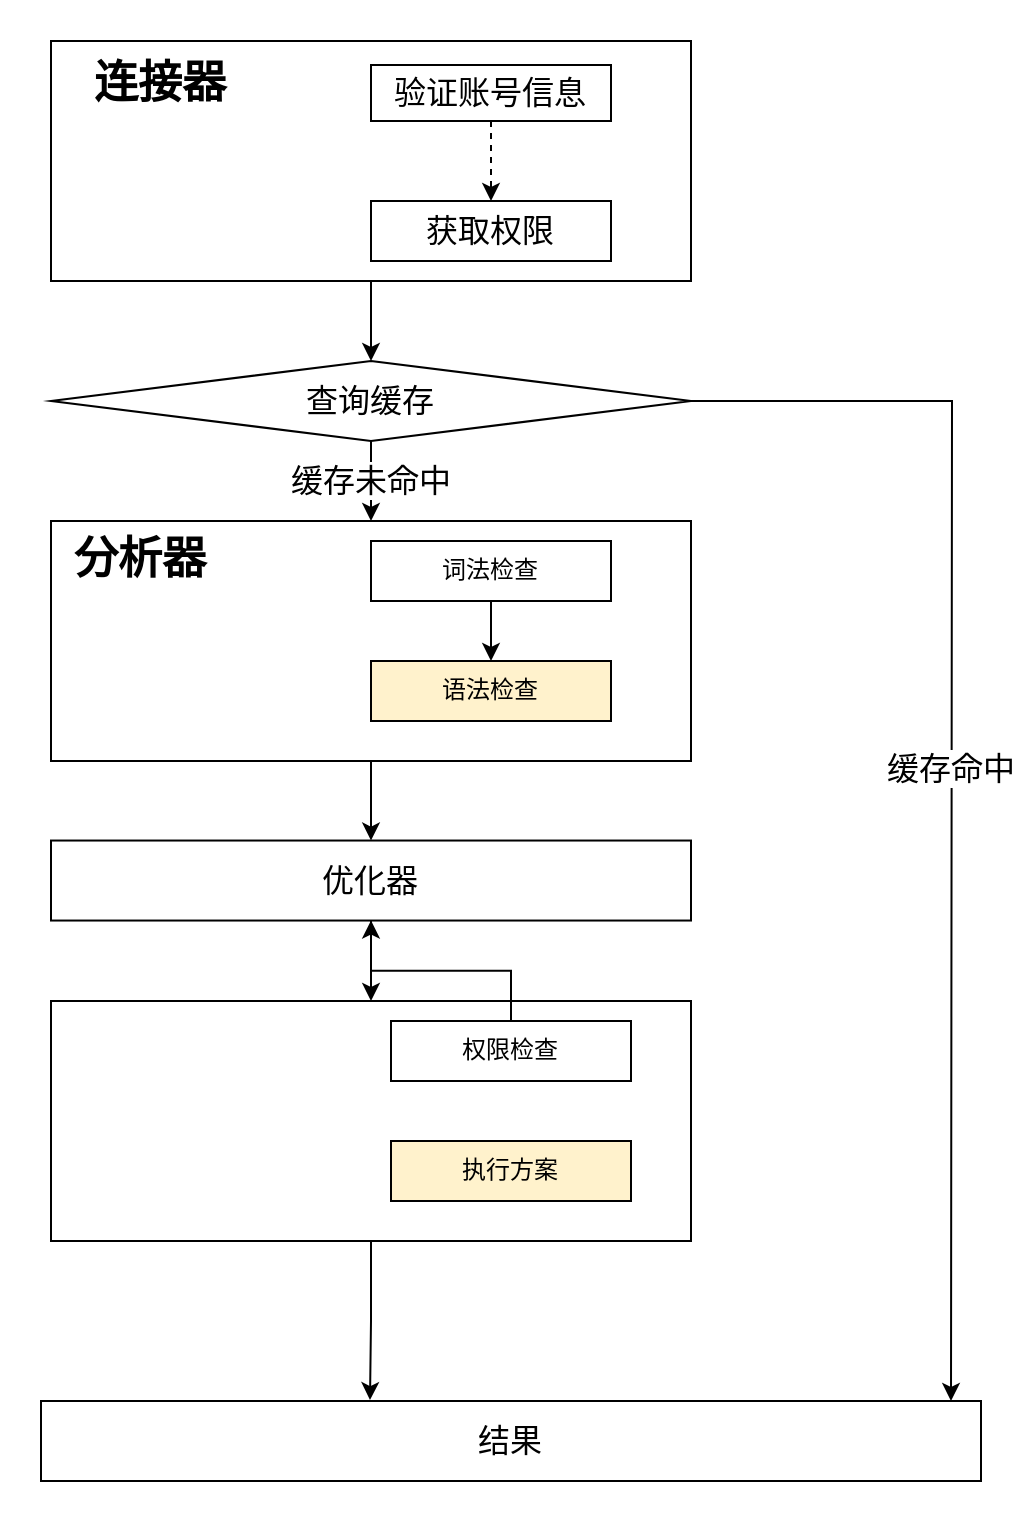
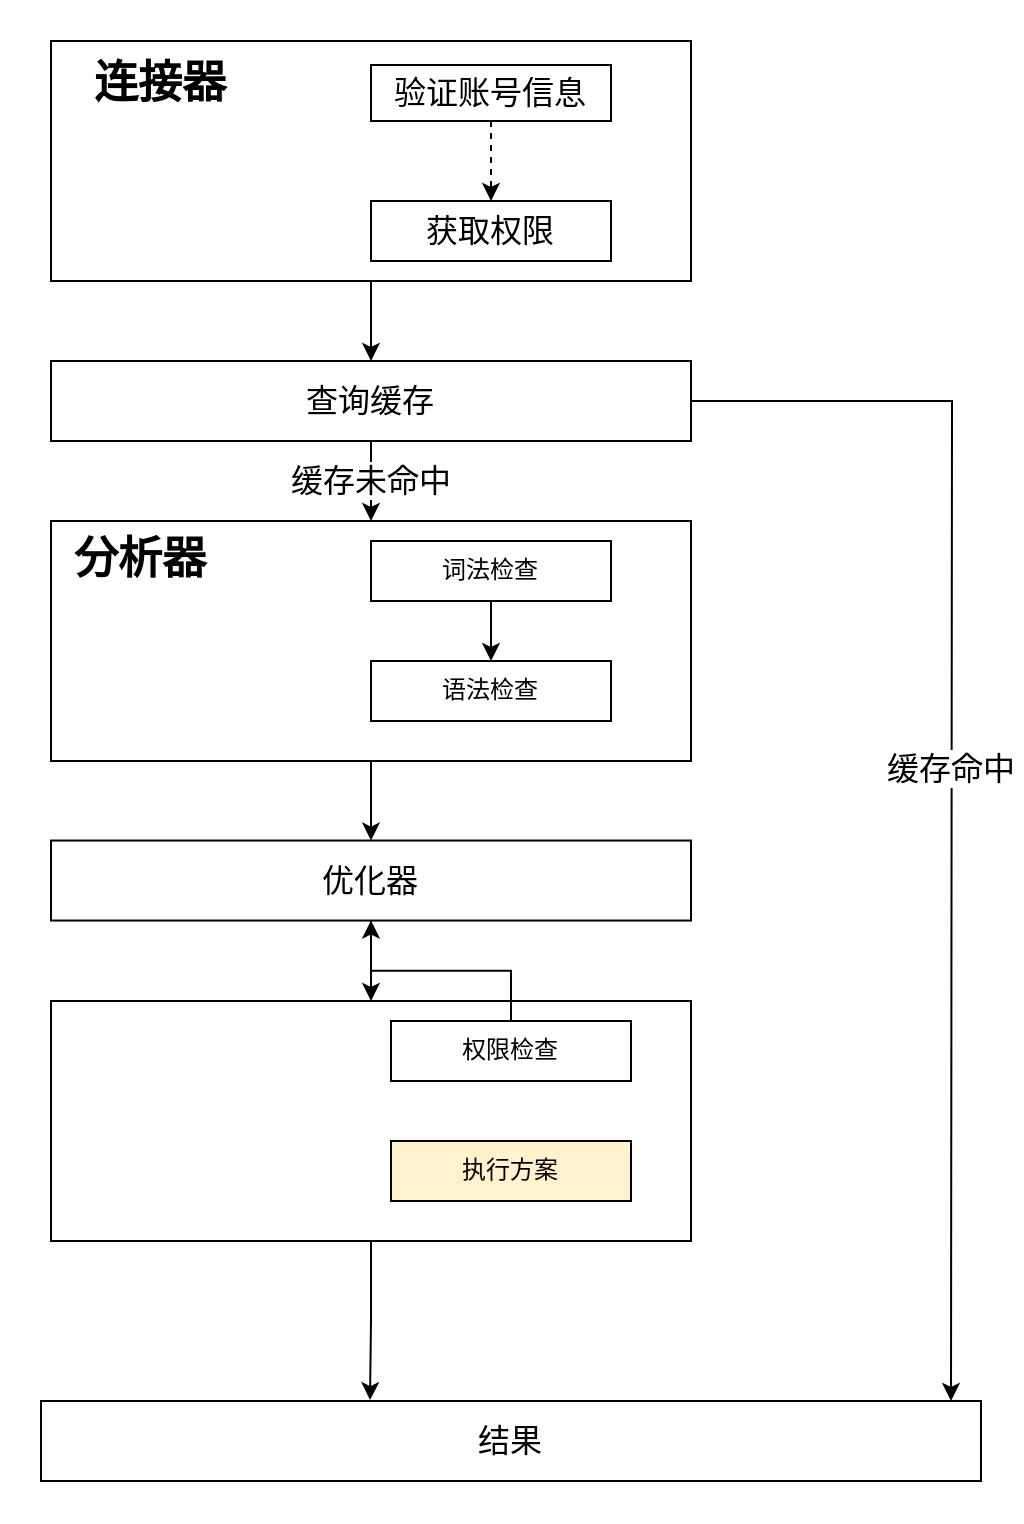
node "查询缓存": shape diamond -> rectangle
node "语法检查": fillcolor #fff2cc -> #ffffff
